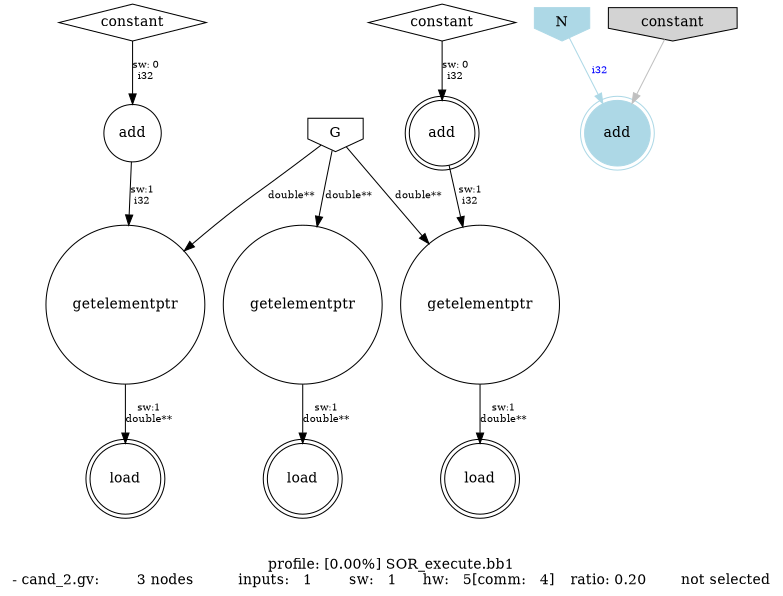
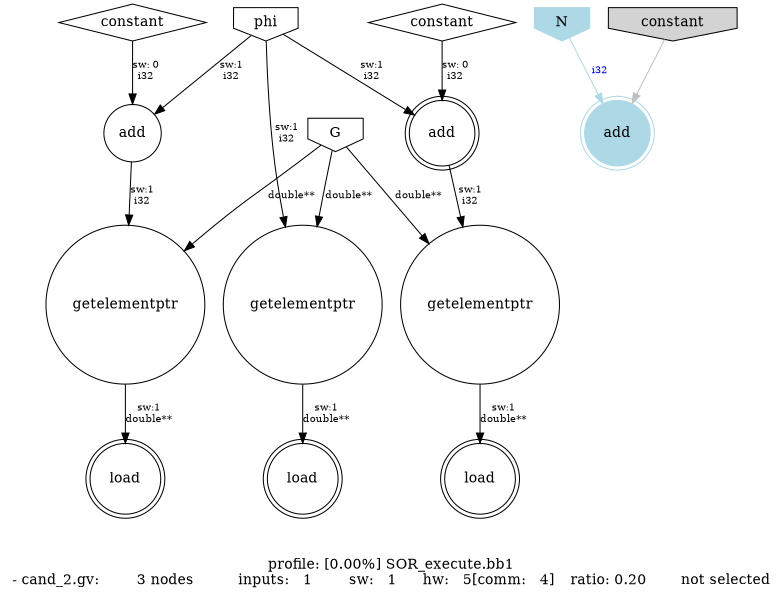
node "phi": added
